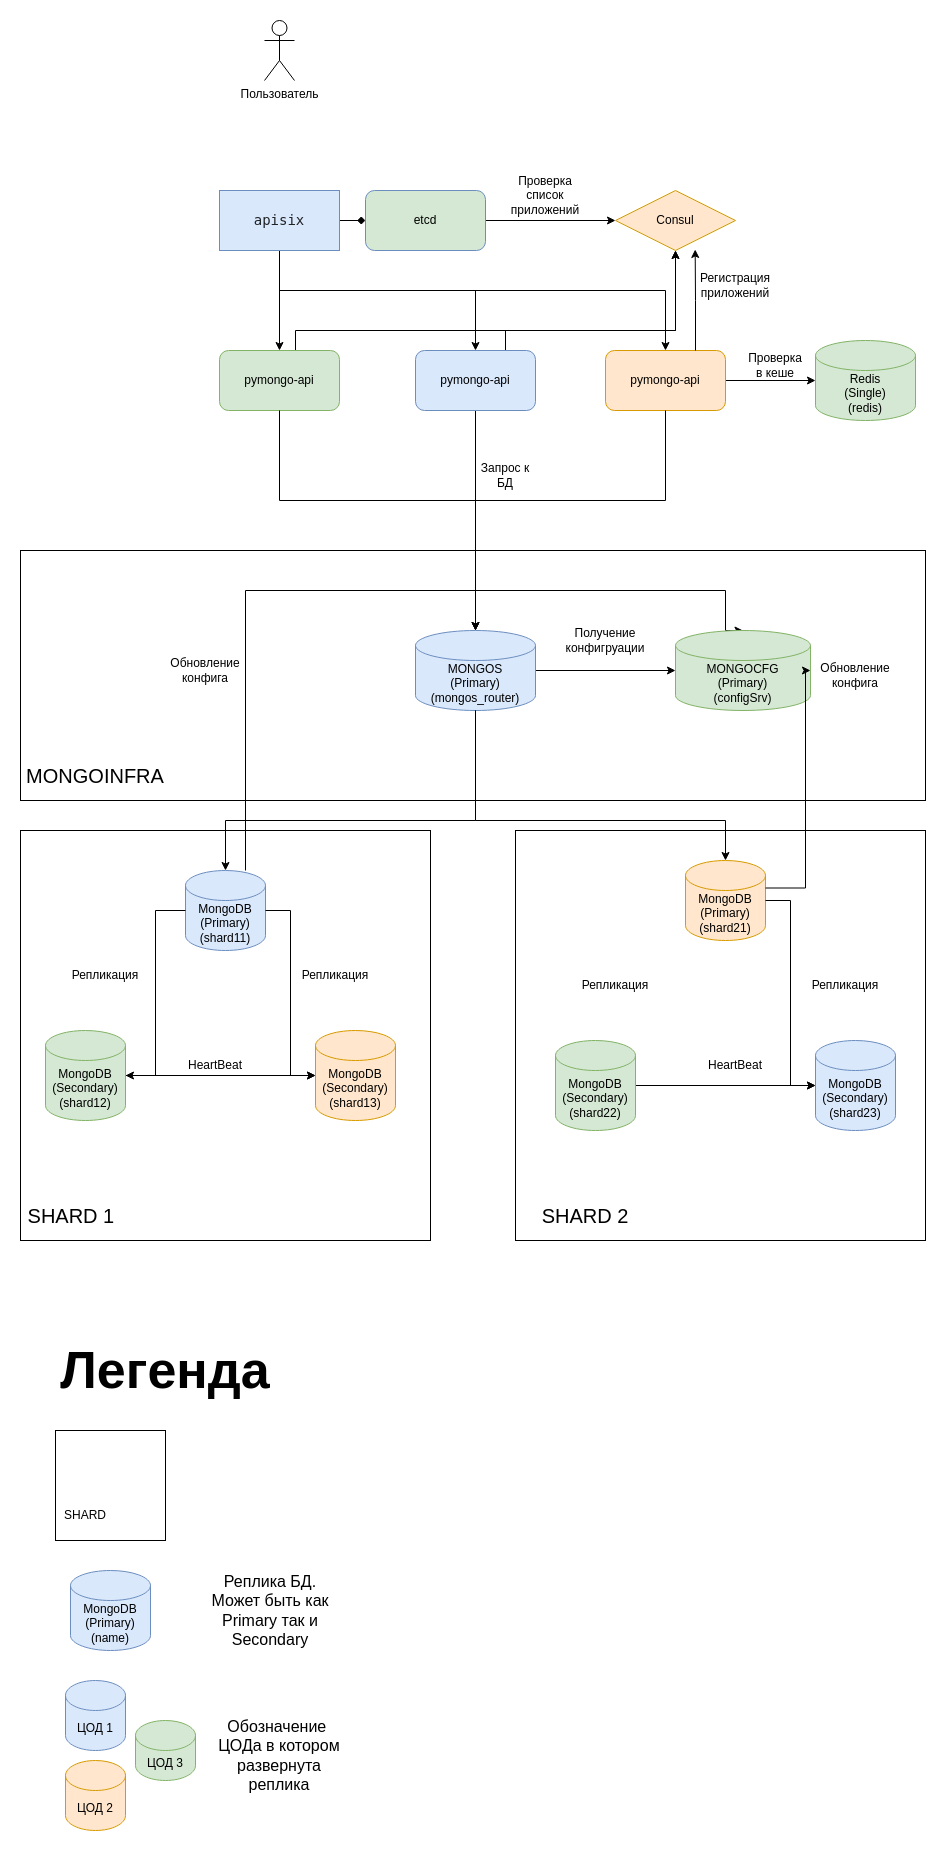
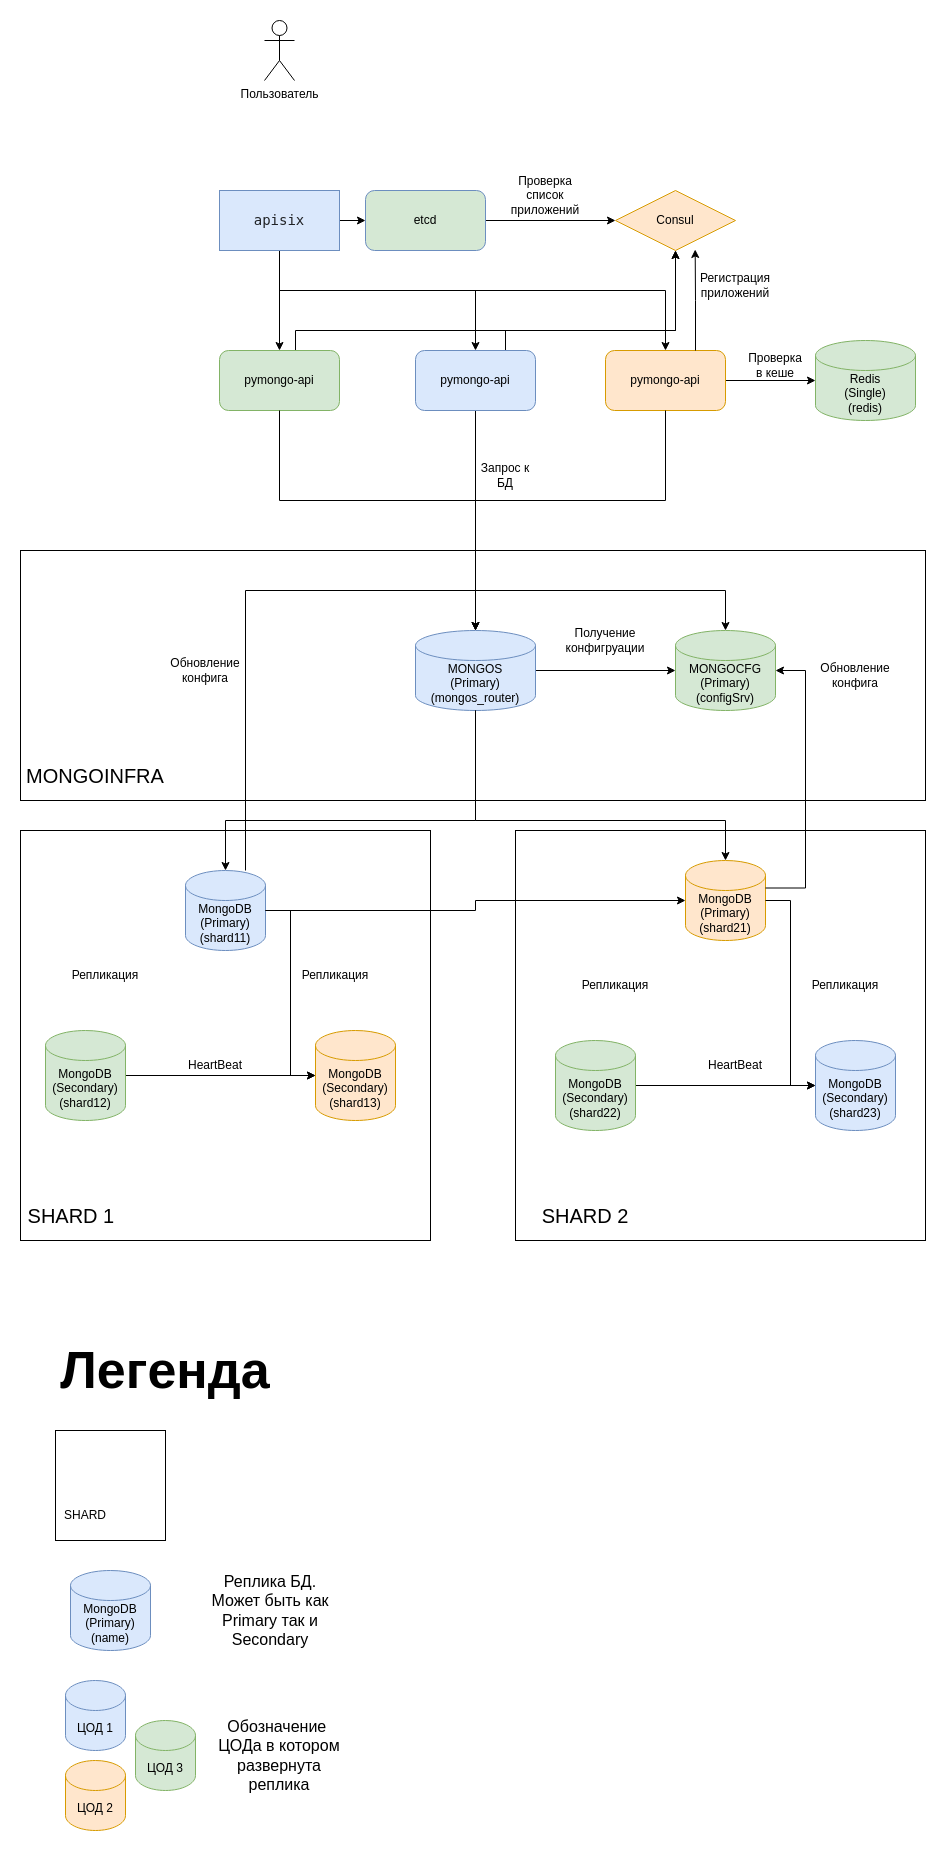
edge "apisix" -> "etcd": arrowhead diamond -> classic
node "MONGOCFG (Primary) (configSrv)": size 135x80 -> 100x80
edge "MongoDB (Primary) (shard11)" -> "MongoDB (Secondary) (shard12)": now "MongoDB (Primary) (shard11)" -> "MongoDB (Primary) (shard21)"
node "ЦОД 3": size 60x60 -> 60x70
